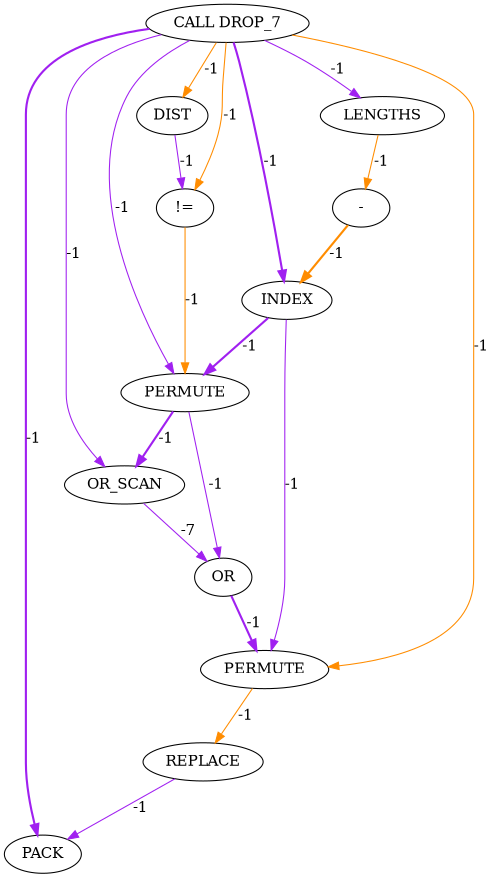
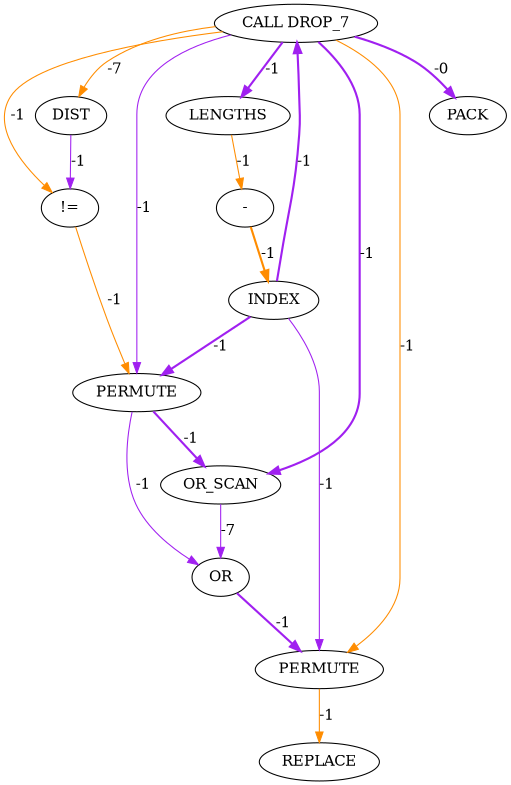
edge "CALL DROP_7" -> "LENGTHS": style solid -> bold
edge "CALL DROP_7" -> "DIST": label "-1" -> "-7"
edge "CALL DROP_7" -> "INDEX": reversed
edge "CALL DROP_7" -> "OR_SCAN": style solid -> bold
edge "CALL DROP_7" -> "PACK": label "-1" -> "-0"
edge "REPLACE" -> "PACK": removed, label "-1"
